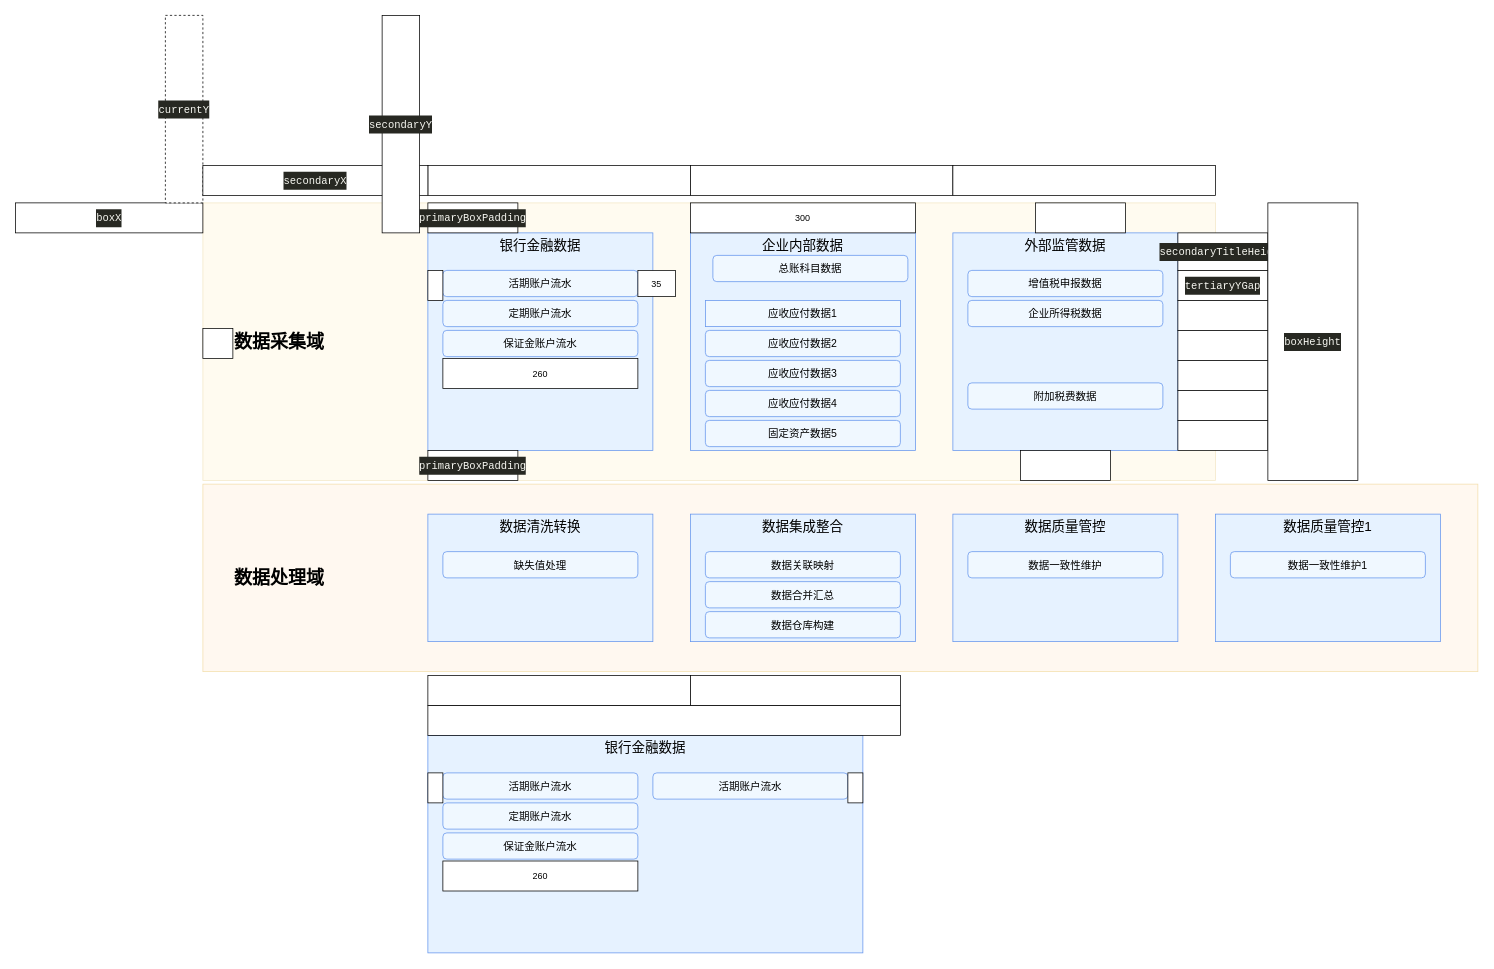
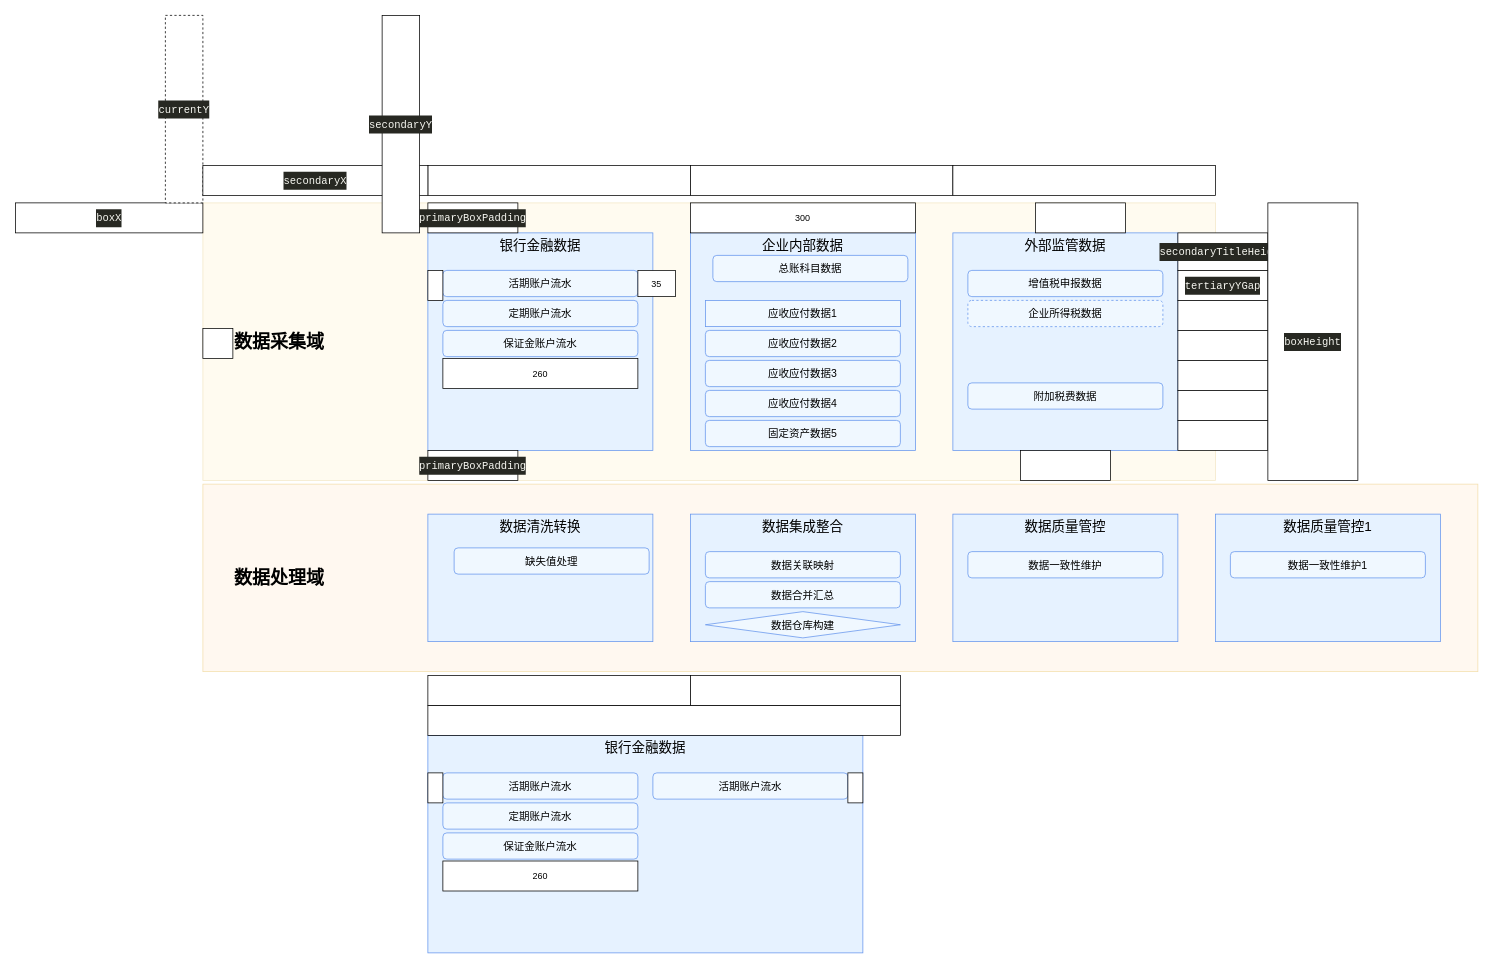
node "企业所得税数据": style solid -> dashed
node "缺失值处理": moved (540, 565) -> (552, 561)
node "数据仓库构建": shape rounded rectangle -> diamond
